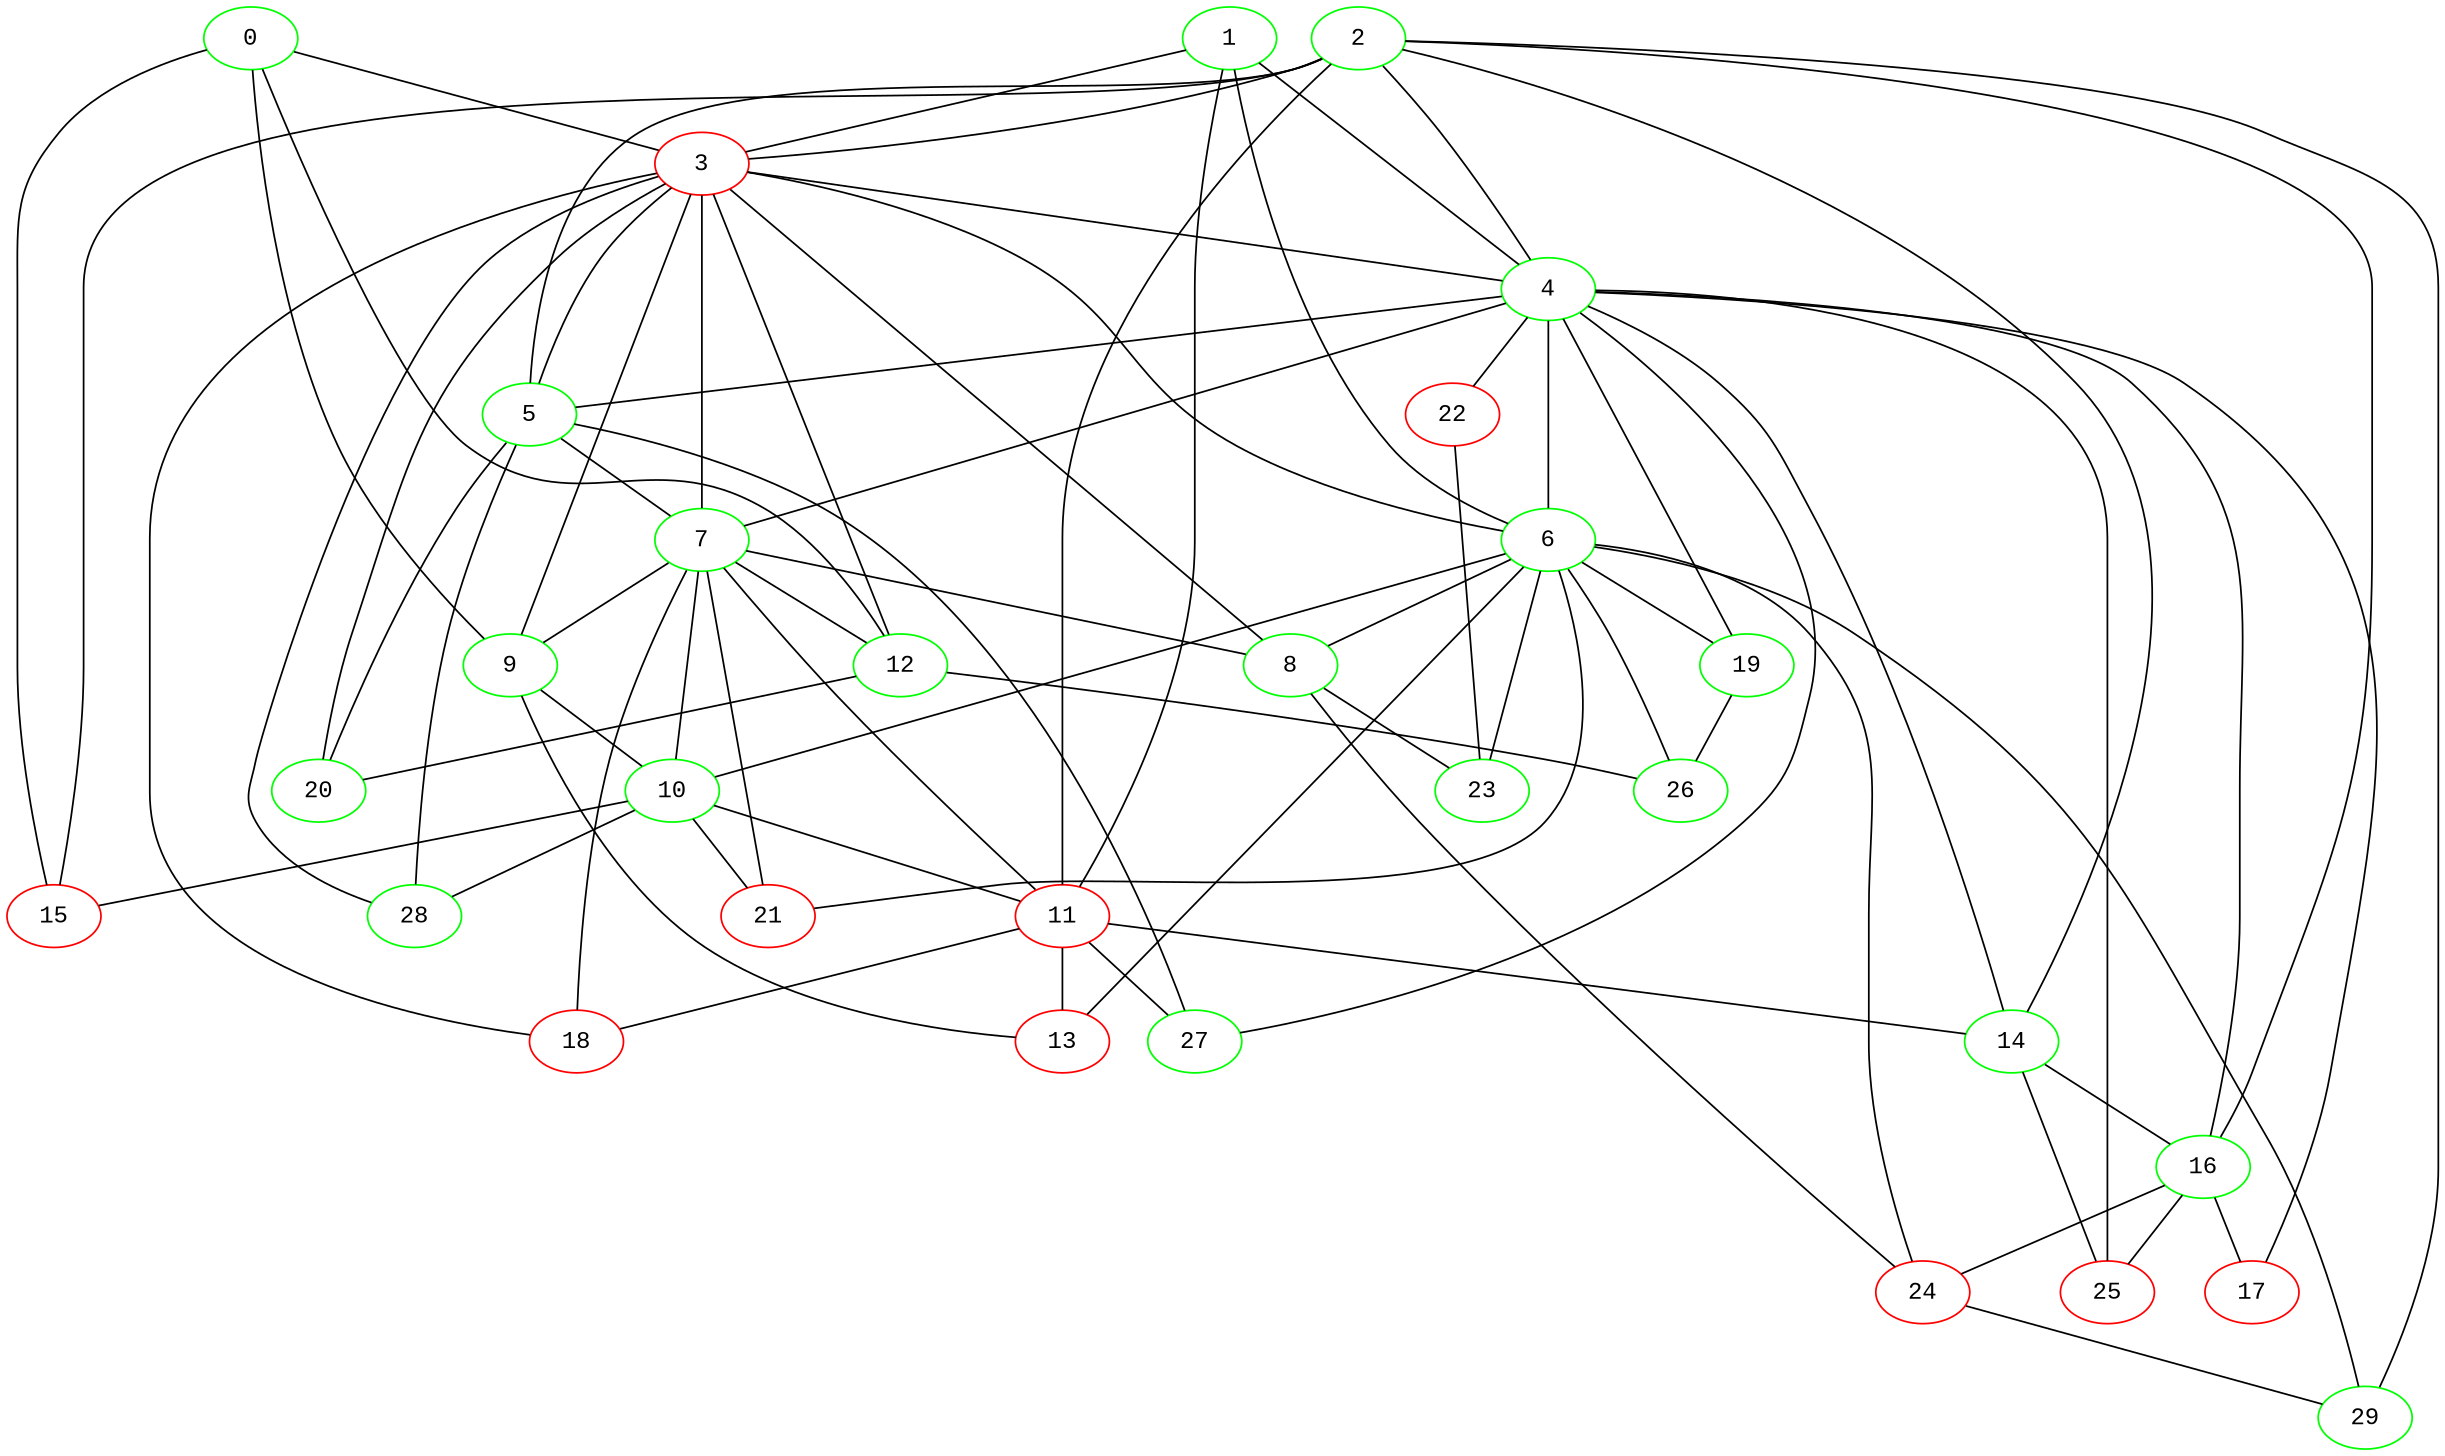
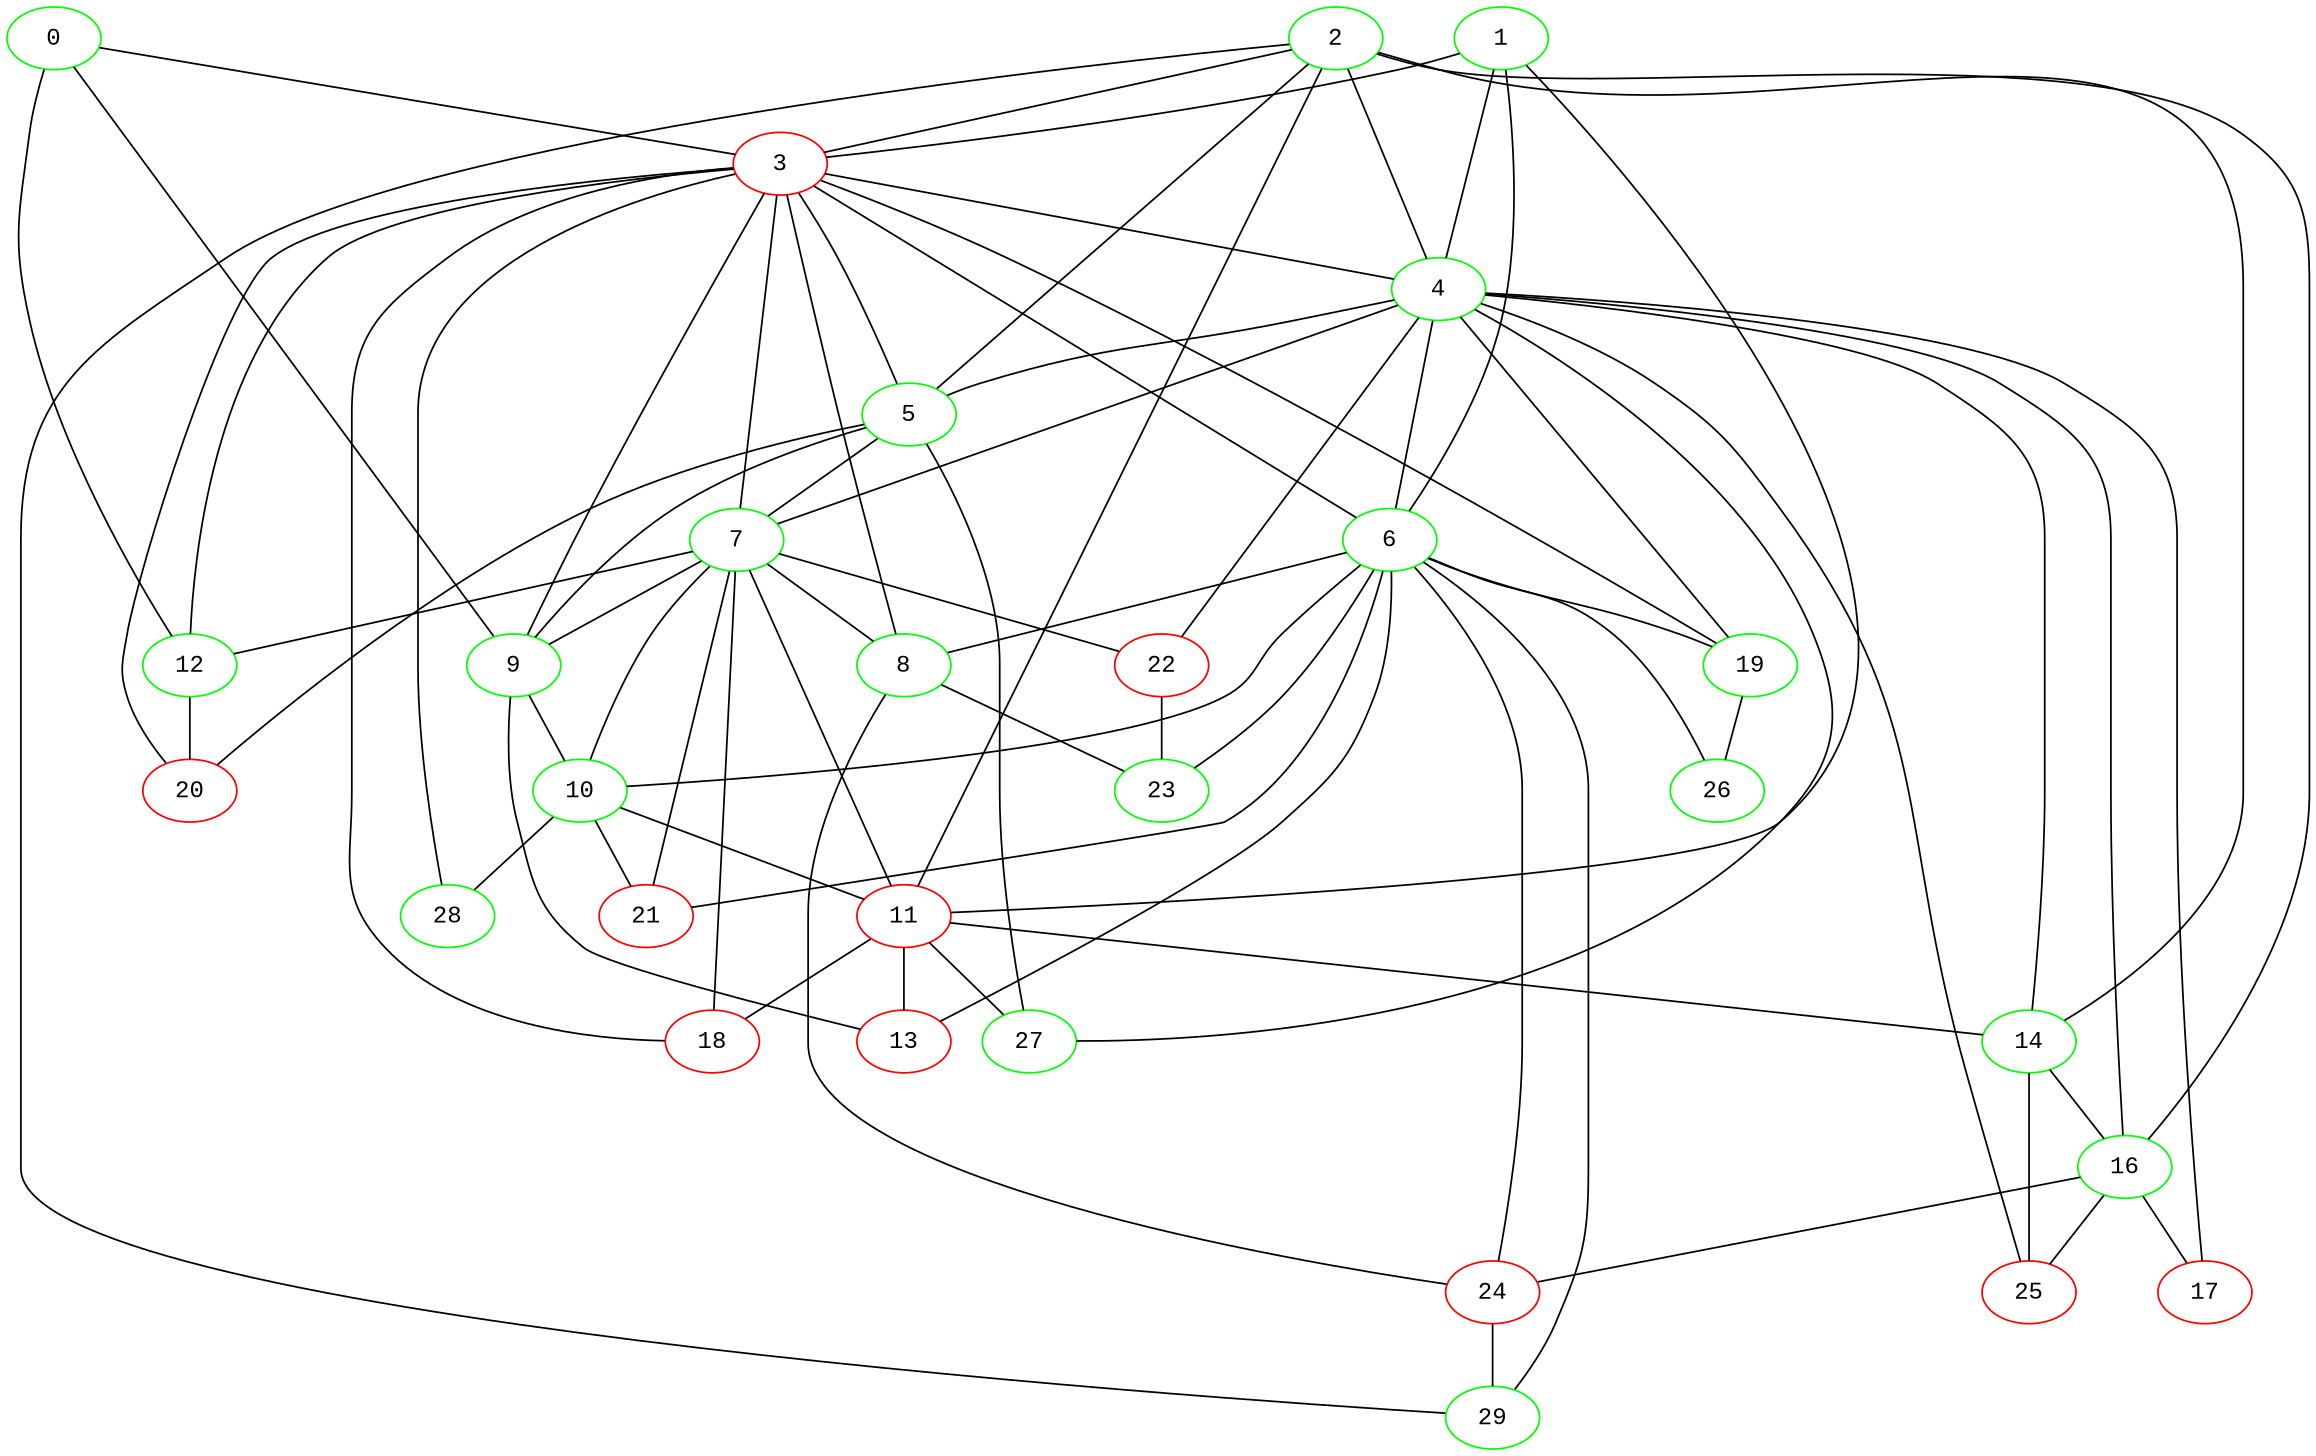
edge "3" -- "19": added
edge "7" -- "22": added
edge "5" -- "28": now "5" -- "9"
edge "12" -- "26": removed
node "20": color green -> red
node "15": removed
